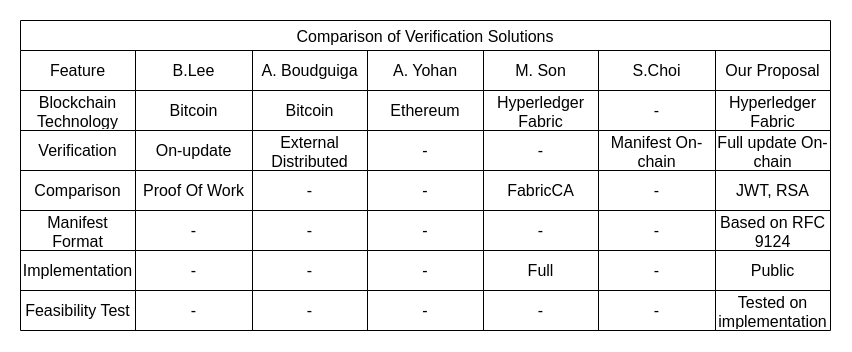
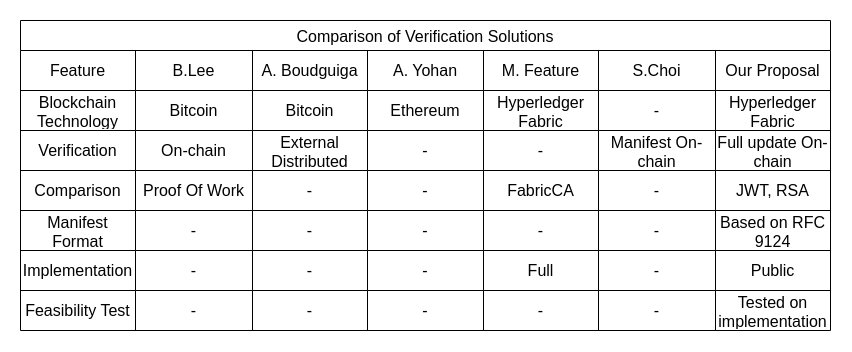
node "M. Son": label "M. Son" -> "M. Feature"
node "On-update": label "On-update" -> "On-chain"
